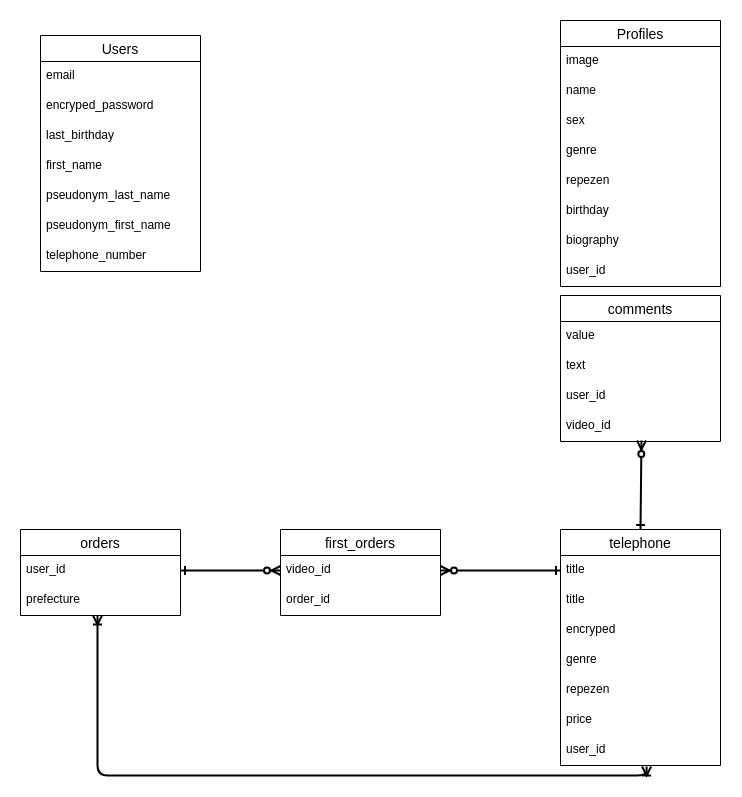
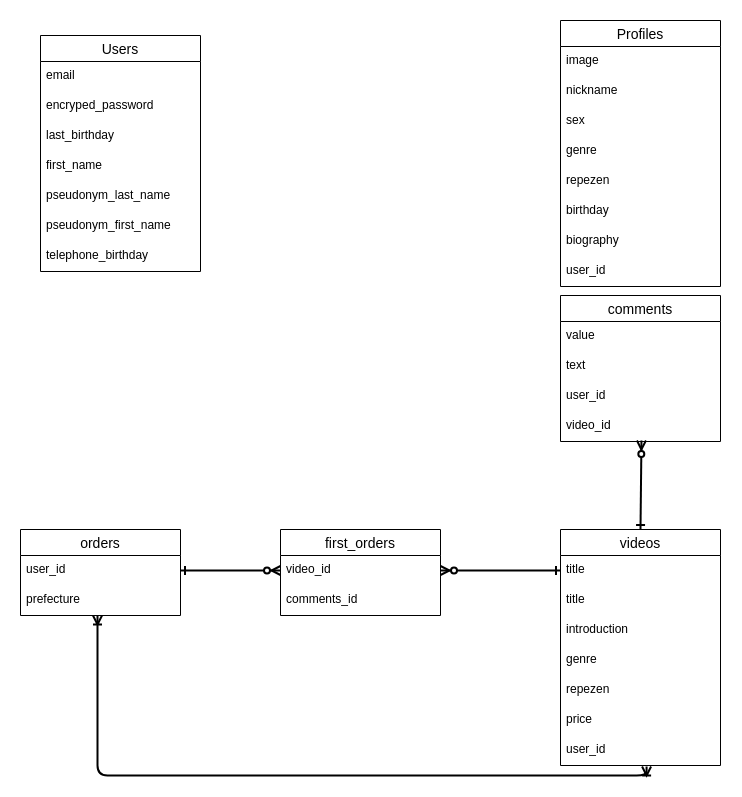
node "name": label "name" -> "nickname"
node "telephone_number": label "telephone_number" -> "telephone_birthday"
node "telephone": label "telephone" -> "videos"
node "order_id": label "order_id" -> "comments_id"
node "encryped": label "encryped" -> "introduction"
